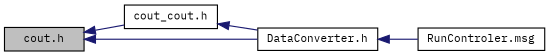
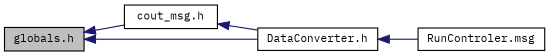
node "cout_cout.h": label "cout_cout.h" -> "cout_msg.h"
node "cout.h": label "cout.h" -> "globals.h"
